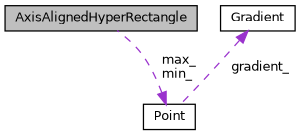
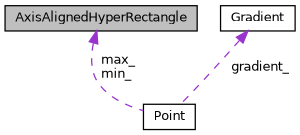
edge "AxisAlignedHyperRectangle" -> "Point": reversed
